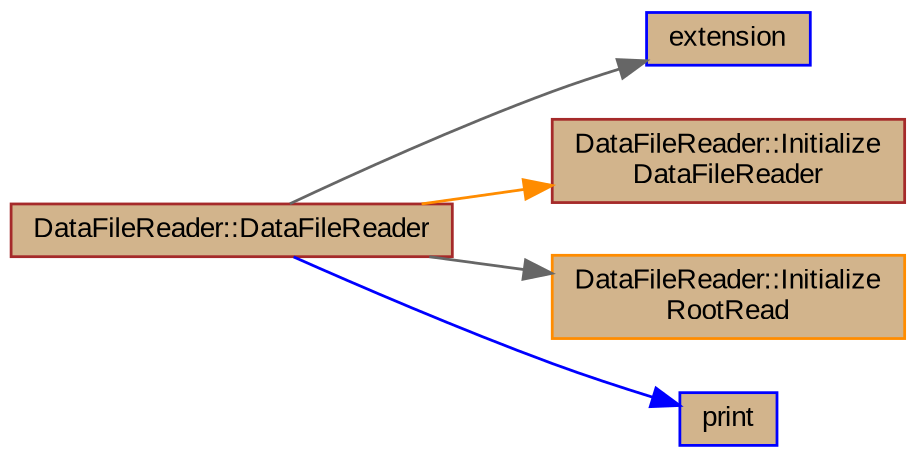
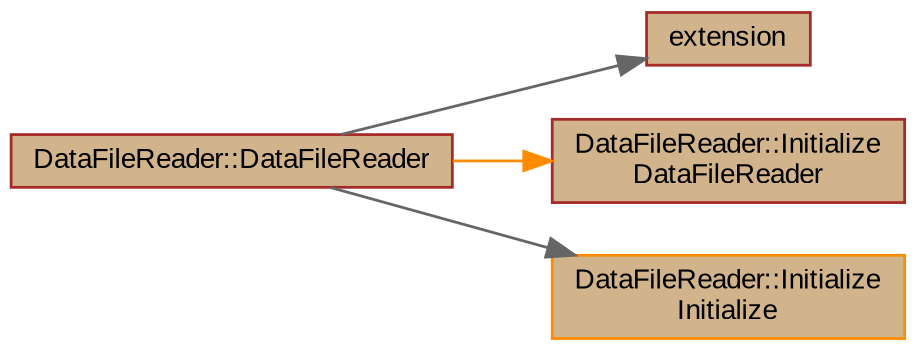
node "extension": color blue -> brown
node "DataFileReader::Initialize RootRead": label "DataFileReader::Initialize RootRead" -> "DataFileReader::Initialize Initialize"
node "print": removed
